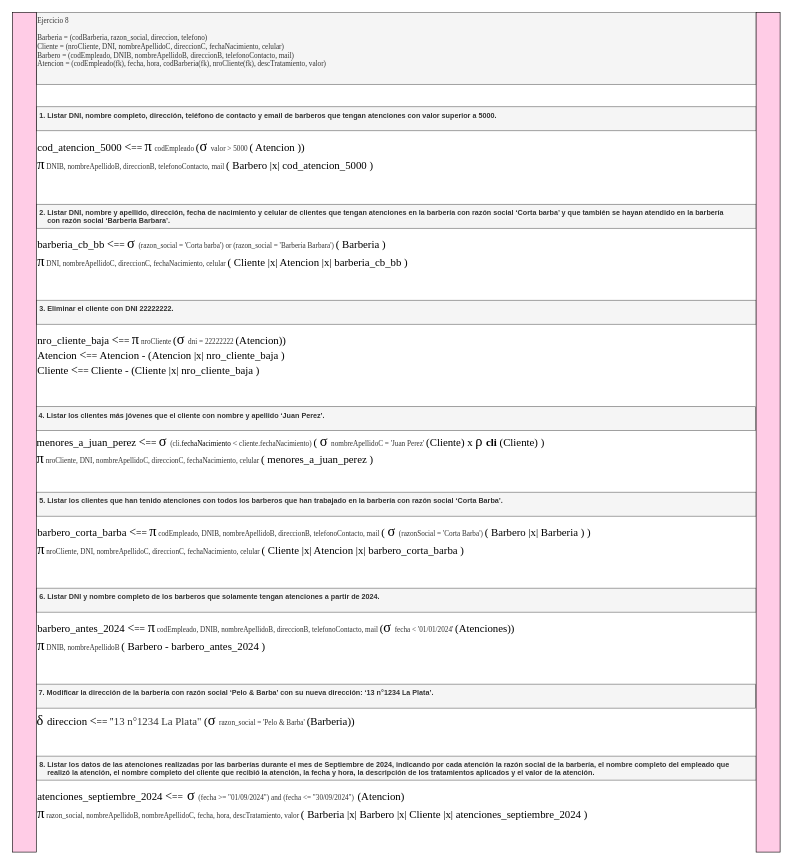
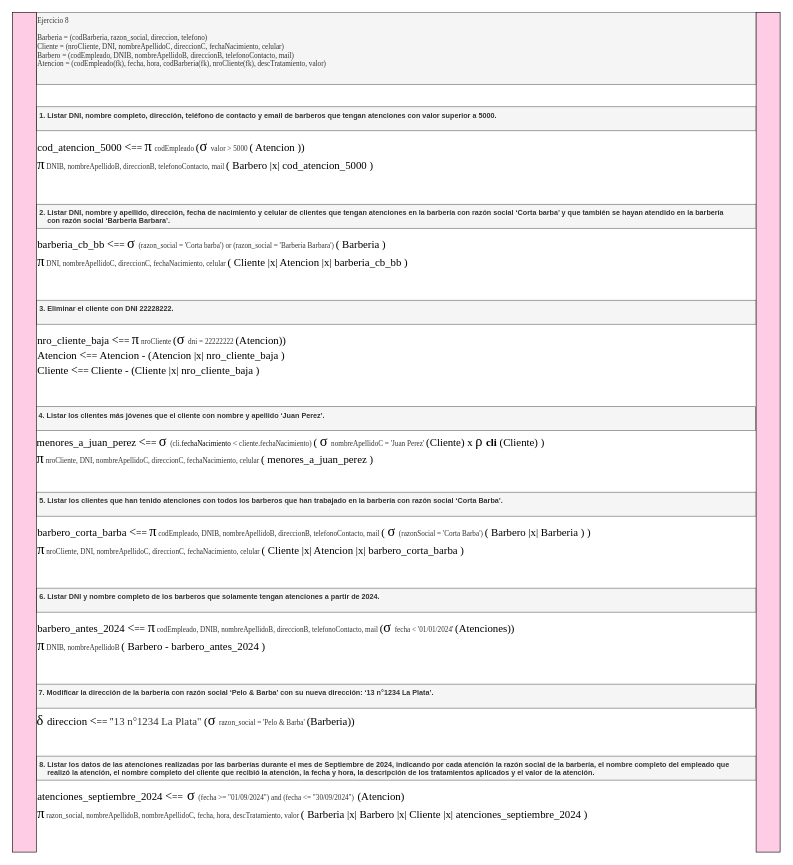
node "3. Eliminar el cliente con DNI 22222222.": label "3. Eliminar el cliente con DNI 22222222." -> "3. Eliminar el cliente con DNI 22228222."
